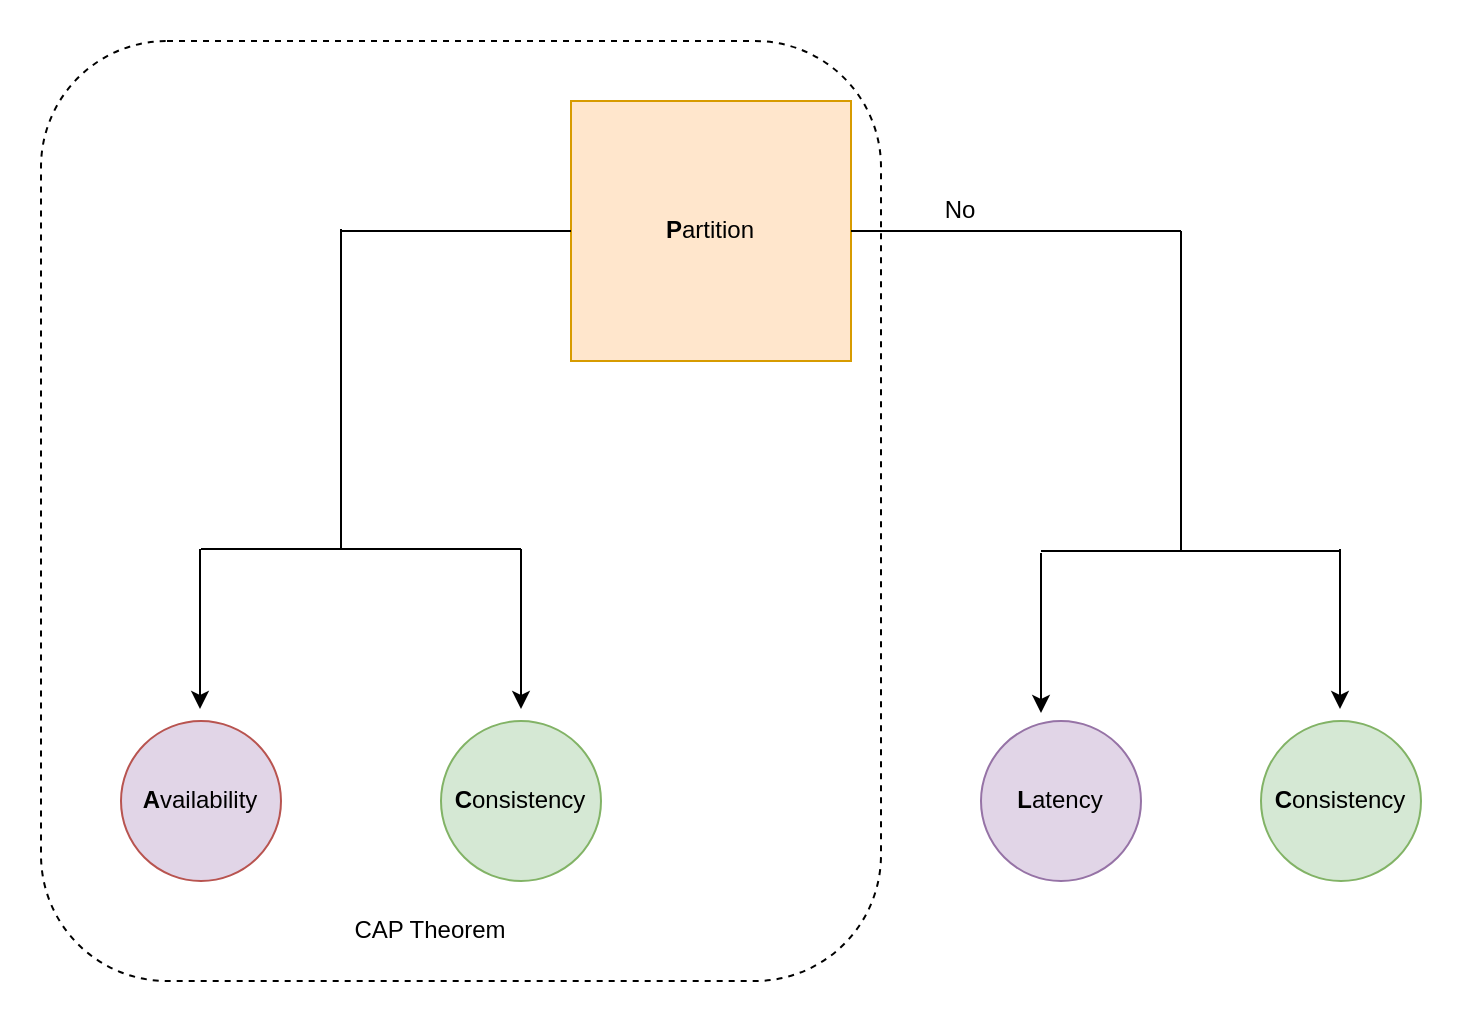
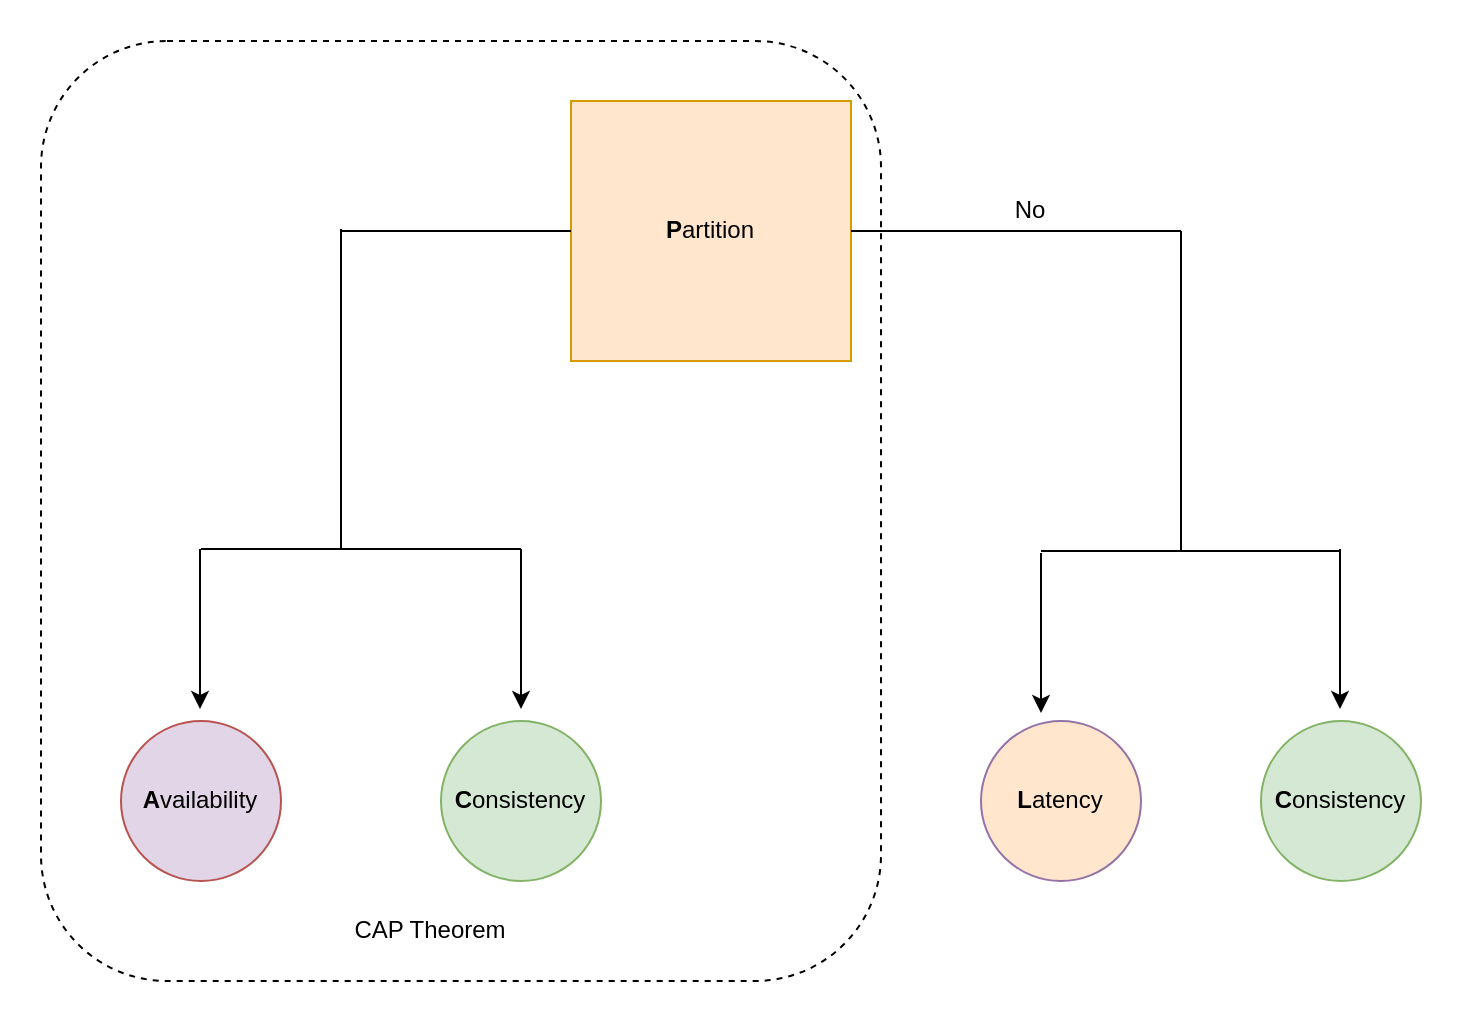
node "No": moved (961, 211) -> (1031, 211)
node "Latency": fillcolor #e1d5e7 -> #ffe6cc
